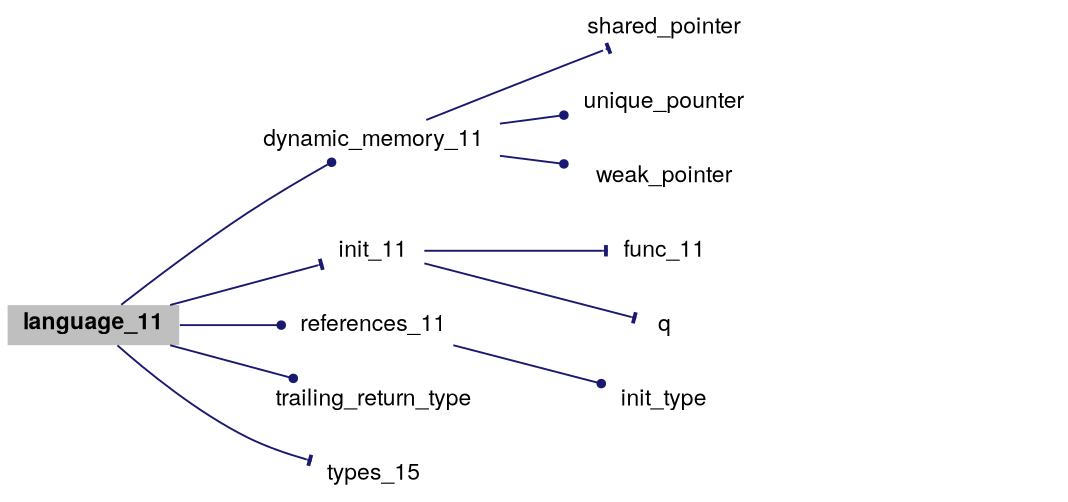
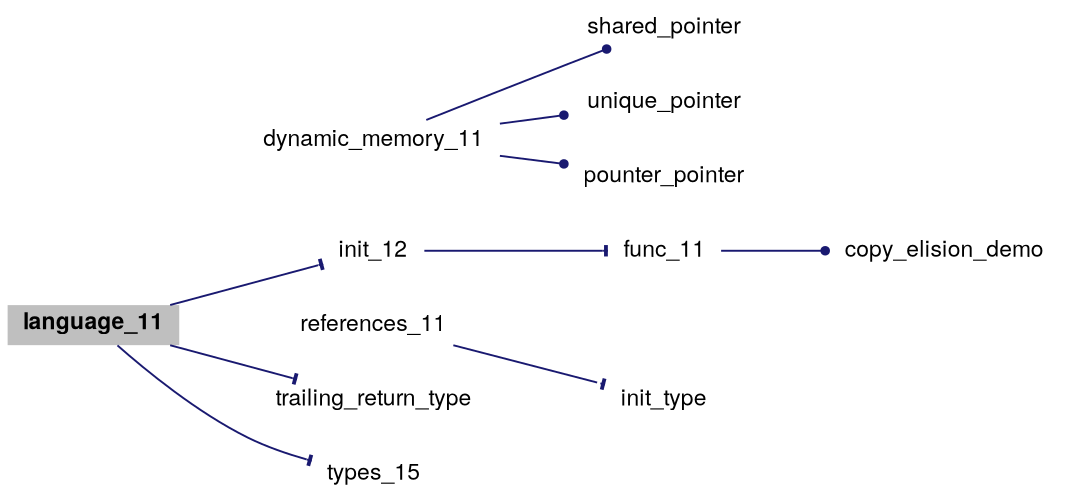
edge "dynamic_memory_11" -> "shared_pointer": arrowhead tee -> dot
node "unique_pounter": label "unique_pounter" -> "unique_pointer"
node "weak_pointer": label "weak_pointer" -> "pounter_pointer"
edge "language_11" -> "dynamic_memory_11": removed
node "init_11": label "init_11" -> "init_12"
node "copy_elision_demo": added
edge "language_11" -> "references_11": removed
node "q": removed
edge "language_11" -> "trailing_return_type": arrowhead dot -> tee
edge "references_11" -> "init_type": arrowhead dot -> tee
